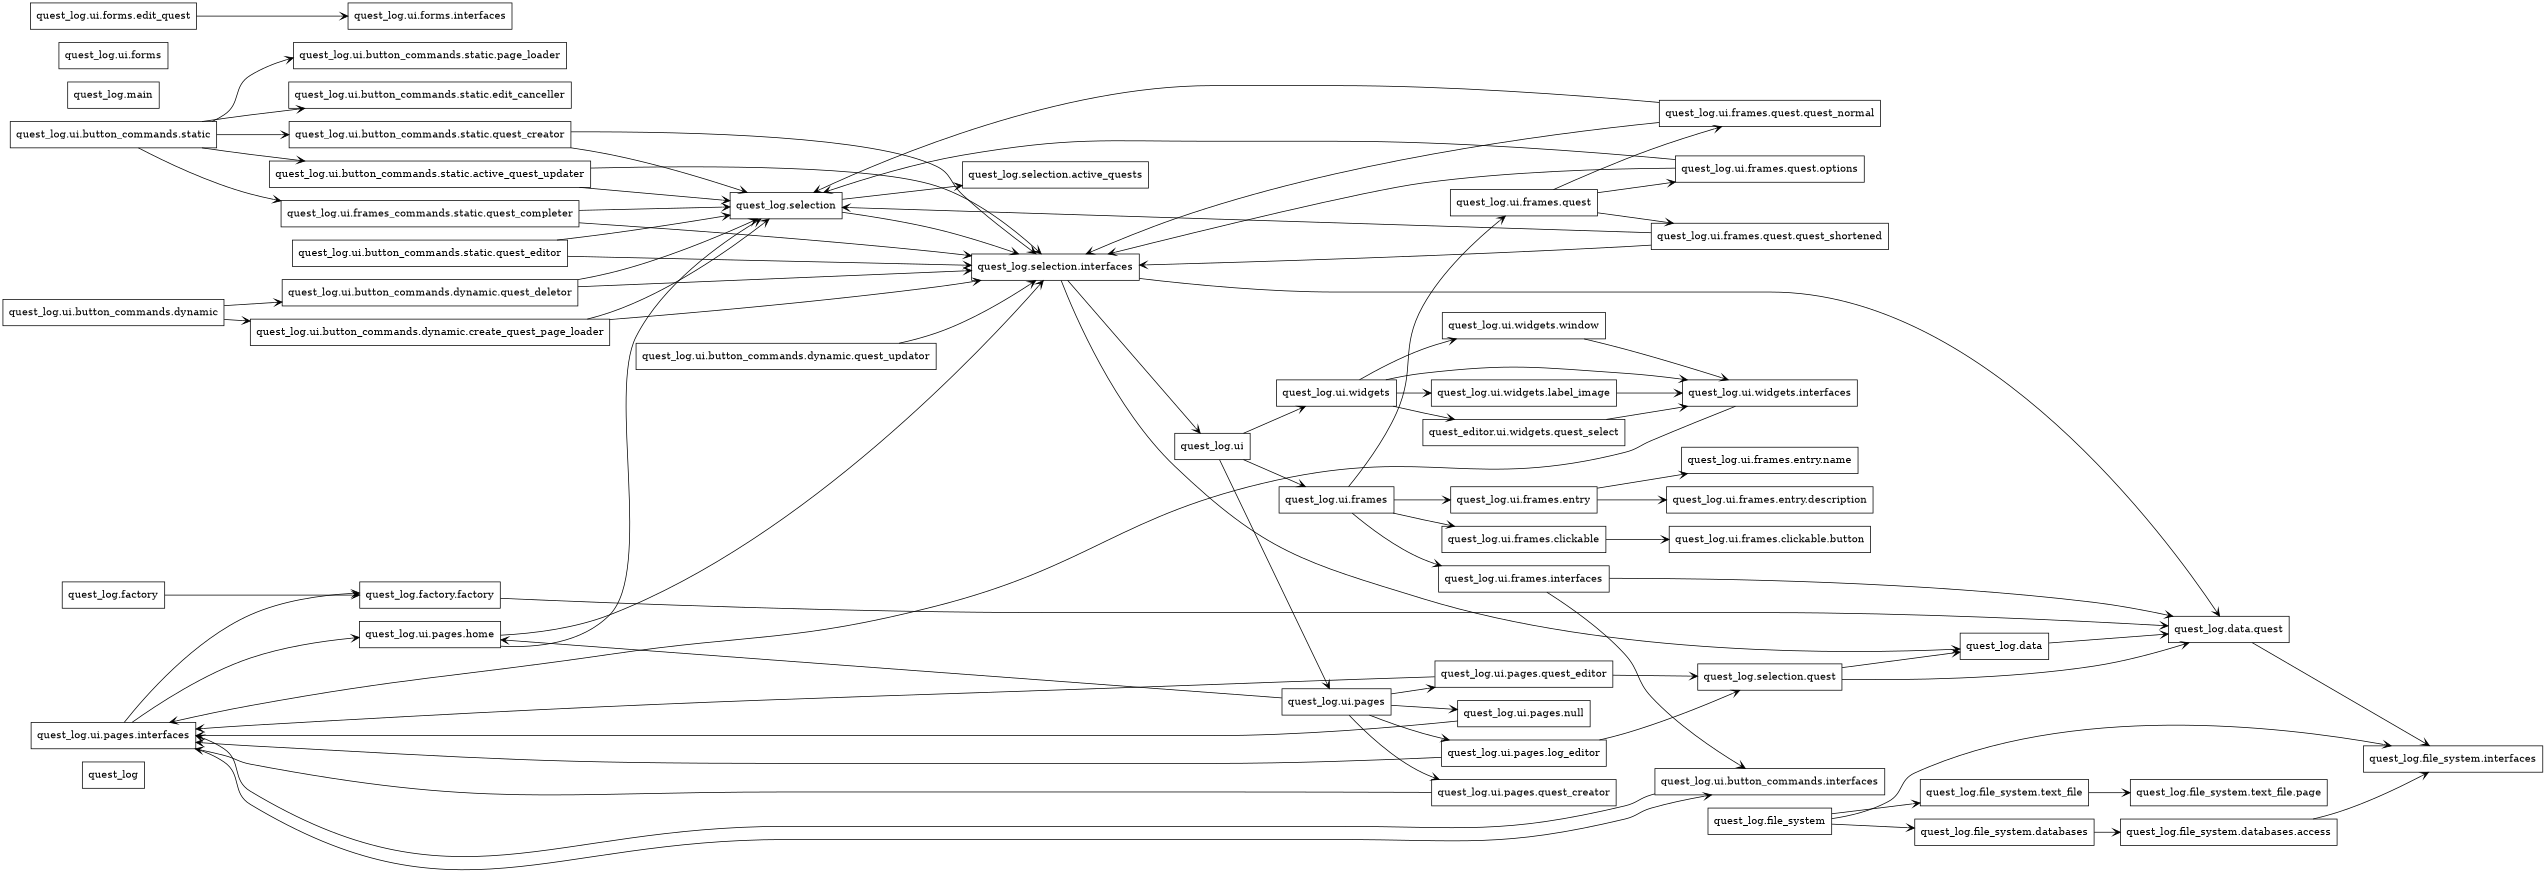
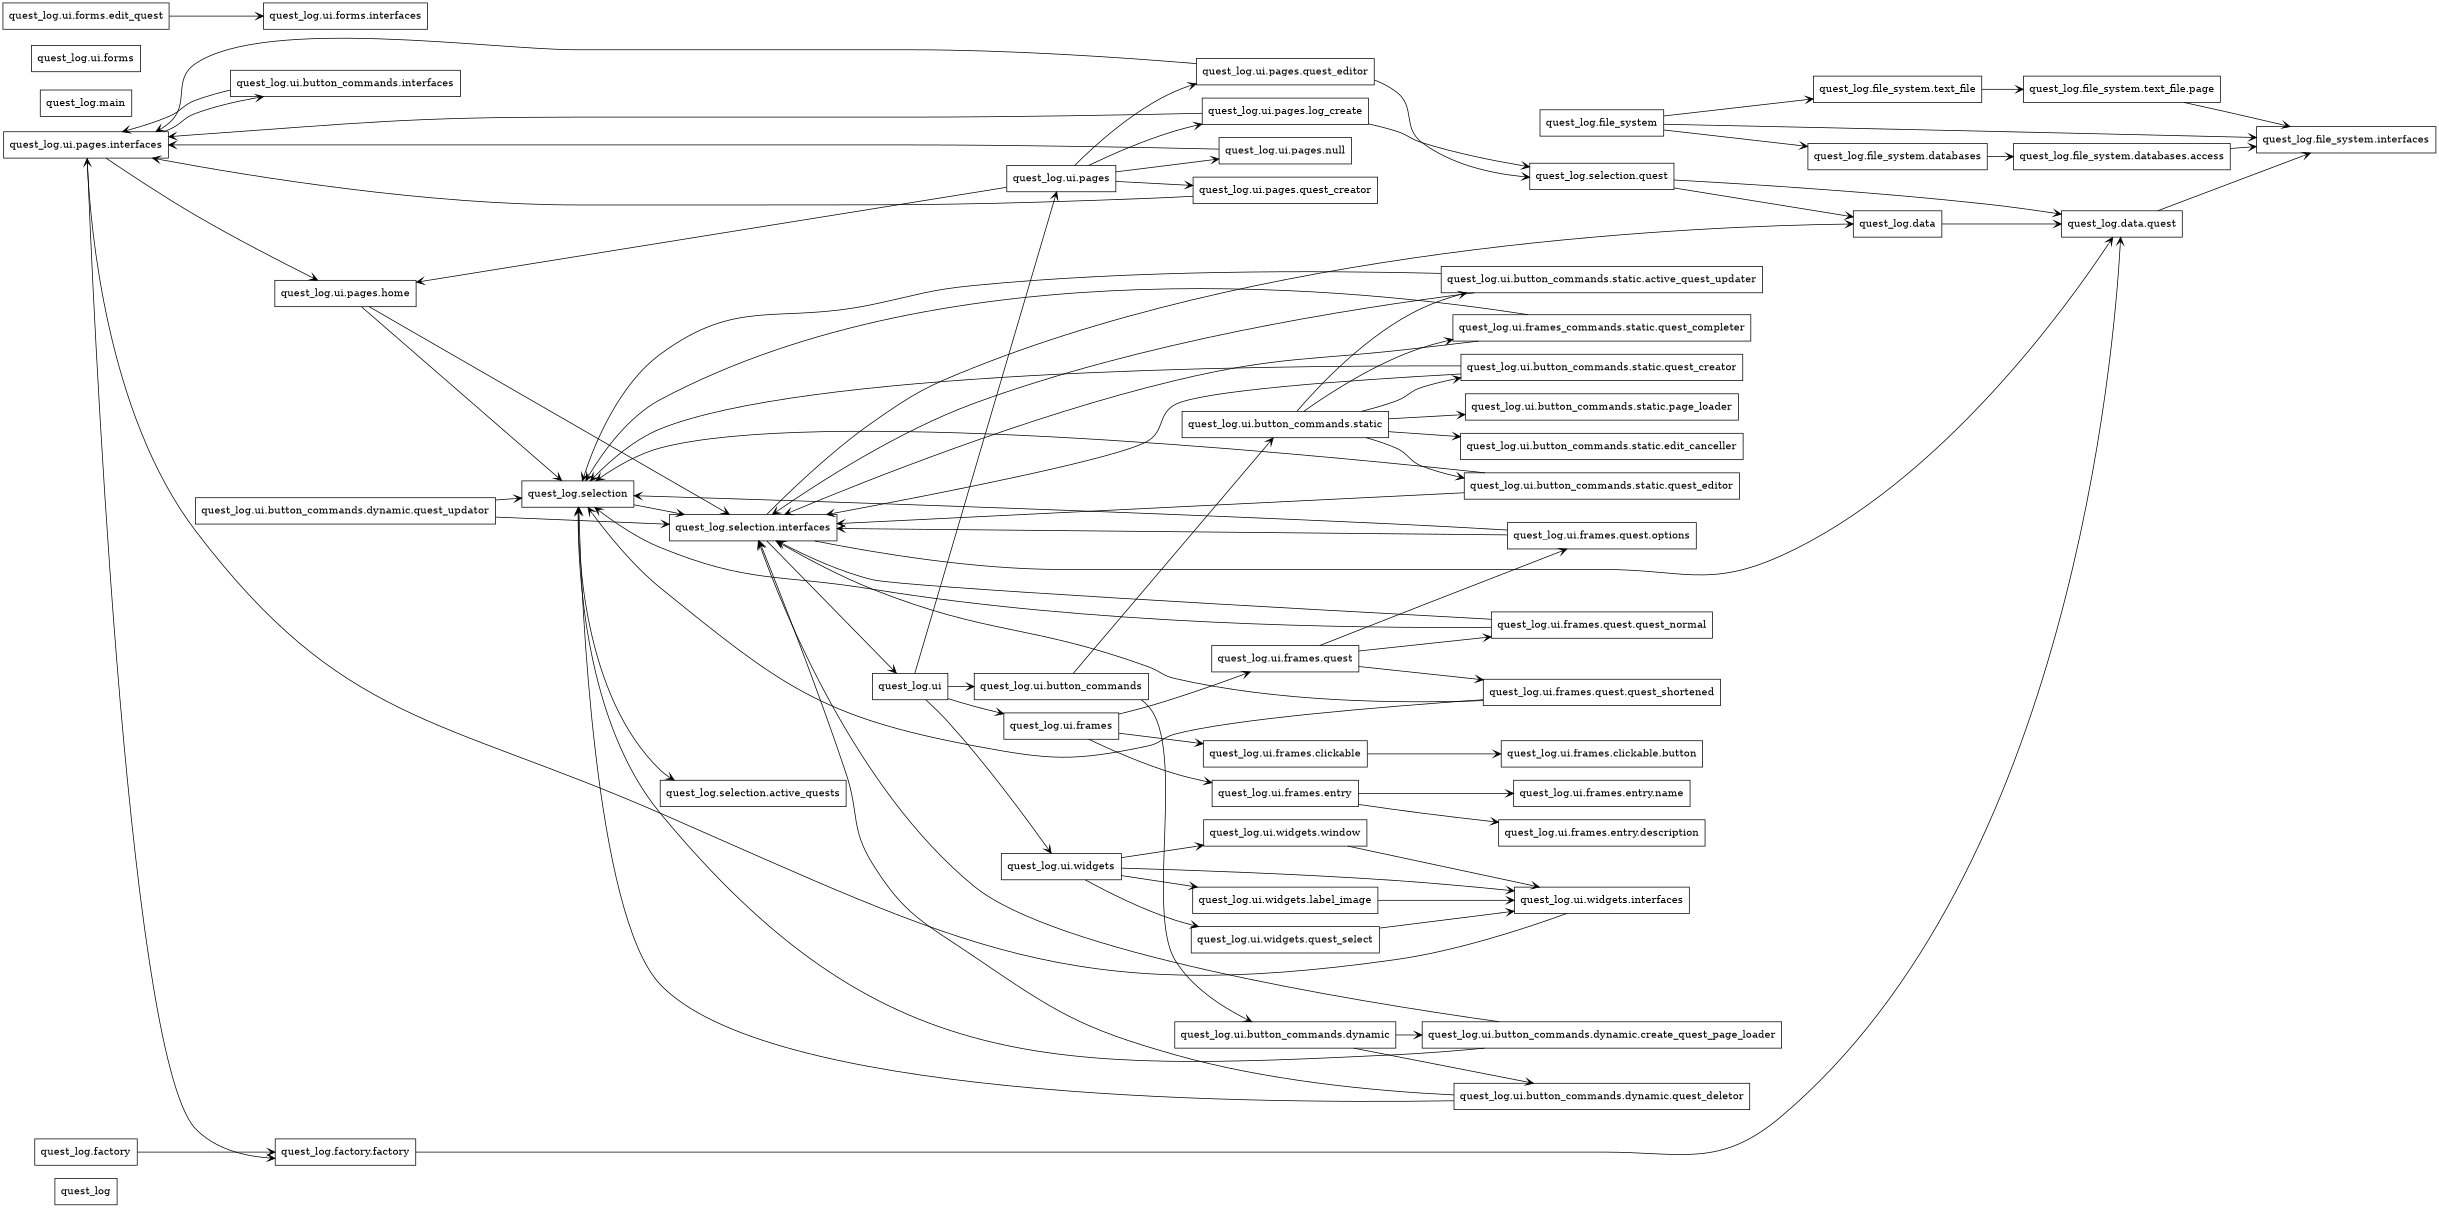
edge "quest_log.file_system.text_file.page" -> "quest_log.file_system.interfaces": added
node "quest_editor.ui.widgets.quest_select": label "quest_editor.ui.widgets.quest_select" -> "quest_log.ui.widgets.quest_select"
edge "quest_log.ui.button_commands.static" -> "quest_log.ui.button_commands.static.quest_editor": added
edge "quest_log.ui.button_commands.dynamic.quest_updator" -> "quest_log.selection": added
node "quest_log.ui.frames.interfaces": removed
node "quest_log.ui.button_commands": added
node "quest_log.ui.pages.log_editor": label "quest_log.ui.pages.log_editor" -> "quest_log.ui.pages.log_create"
